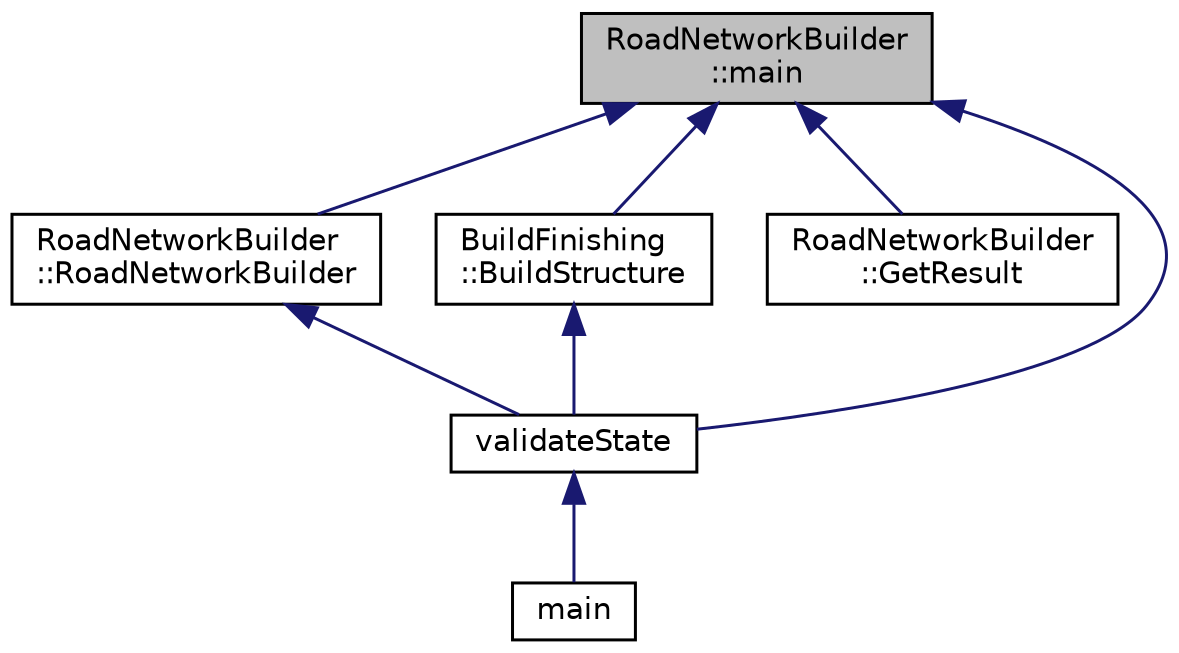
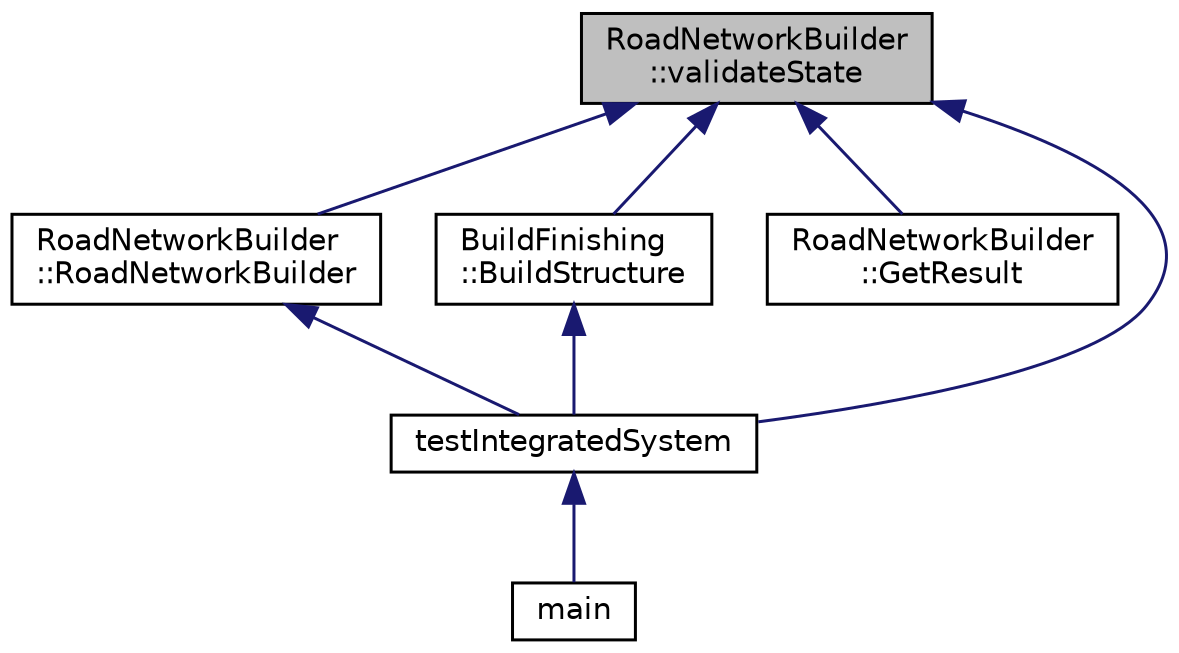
node "RoadNetworkBuilder ::main": label "RoadNetworkBuilder ::main" -> "RoadNetworkBuilder ::validateState"
node "validateState": label "validateState" -> "testIntegratedSystem"
